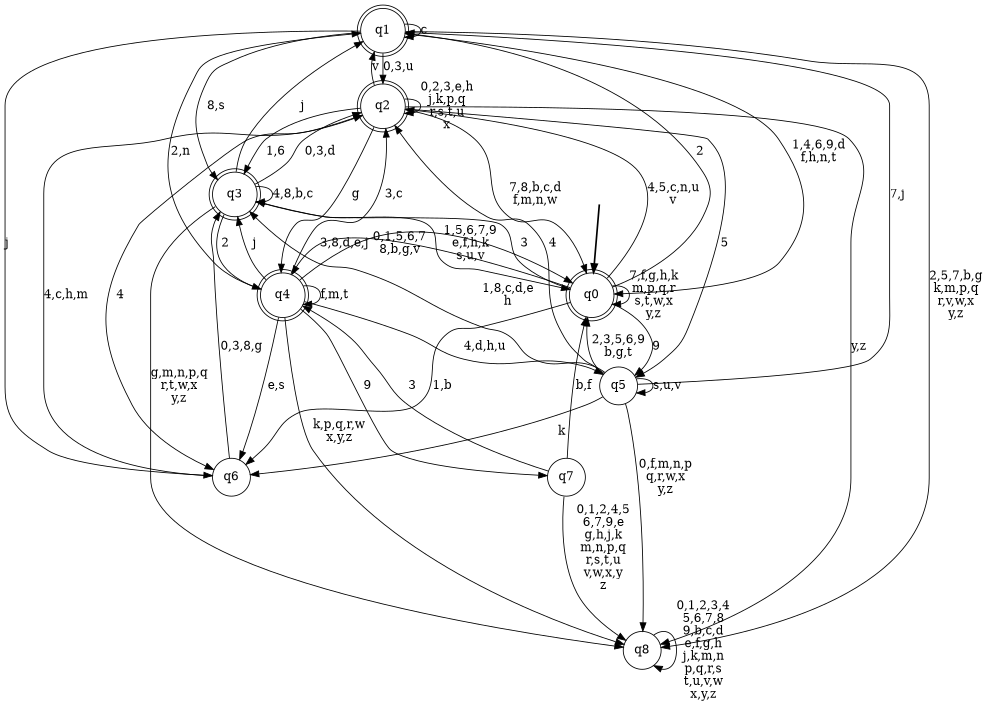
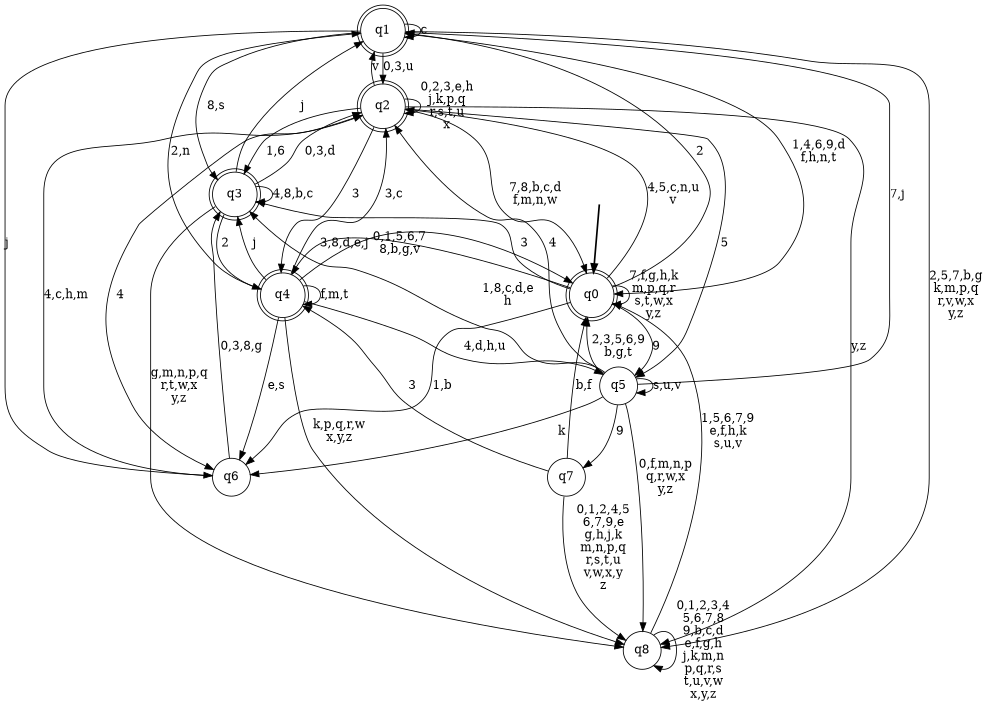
edge "q2" -> "q4": label "g" -> "3"
edge "q3" -> "q0": now "q8" -> "q0"
edge "q4" -> "q7": now "q5" -> "q7"
